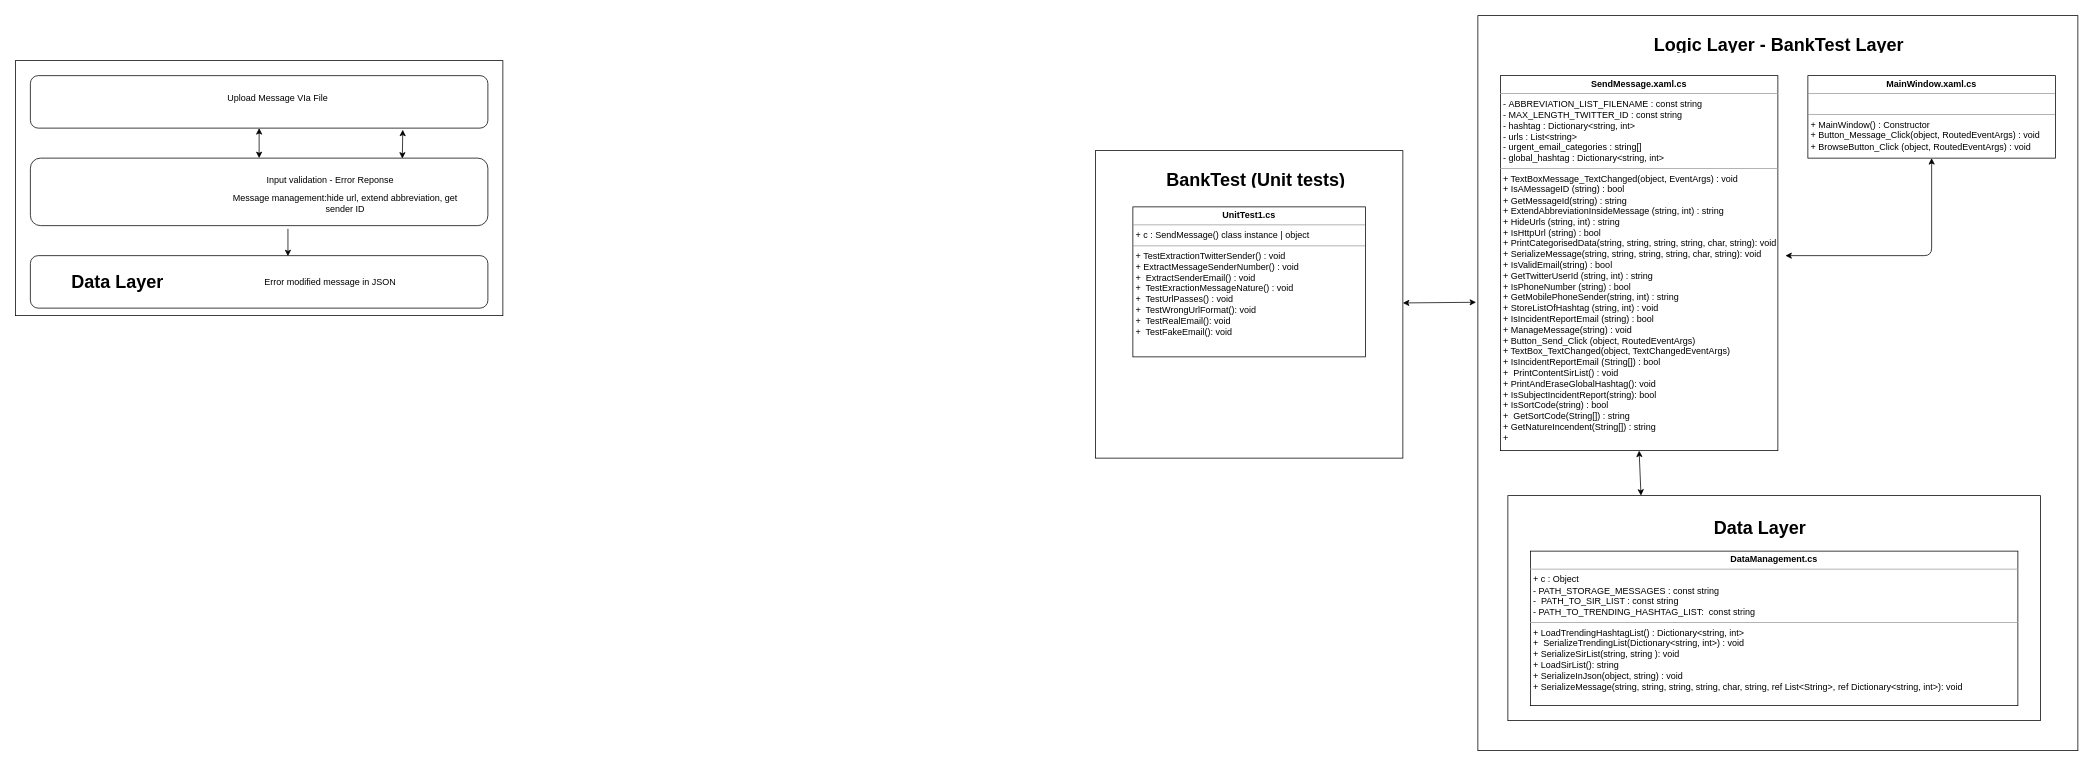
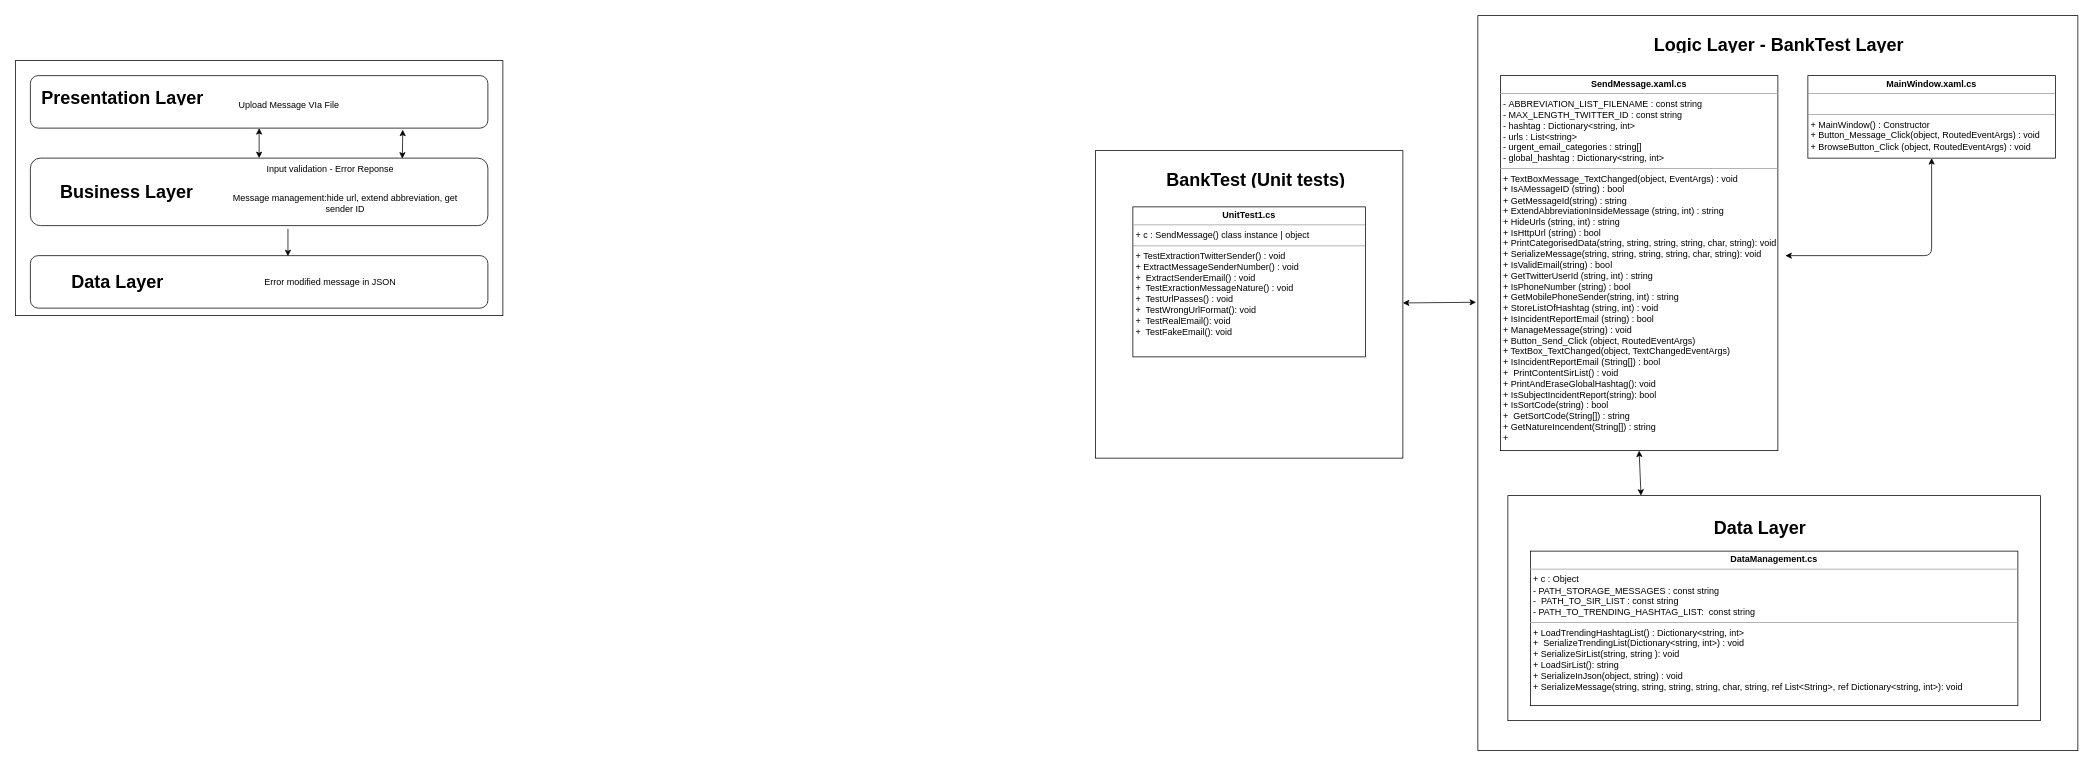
node "Presentation Layer": added
node "Upload Message VIa File": moved (278, 98) -> (289, 105)
node "Input validation - Error Reponse": moved (330, 180) -> (330, 169)
node "Business Layer": added
